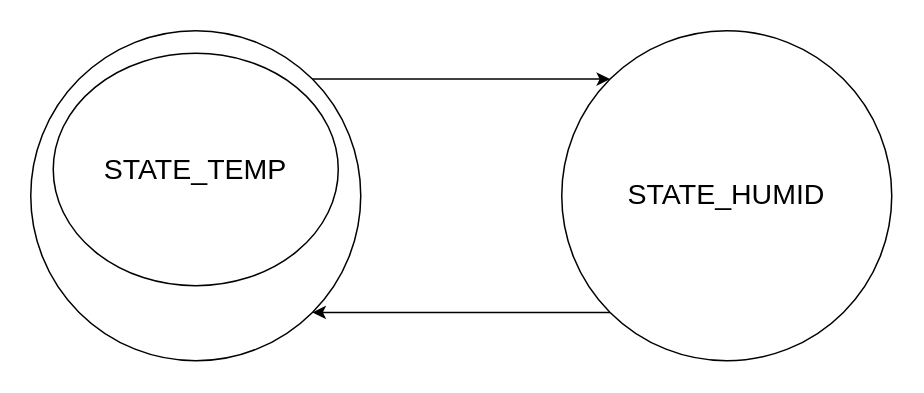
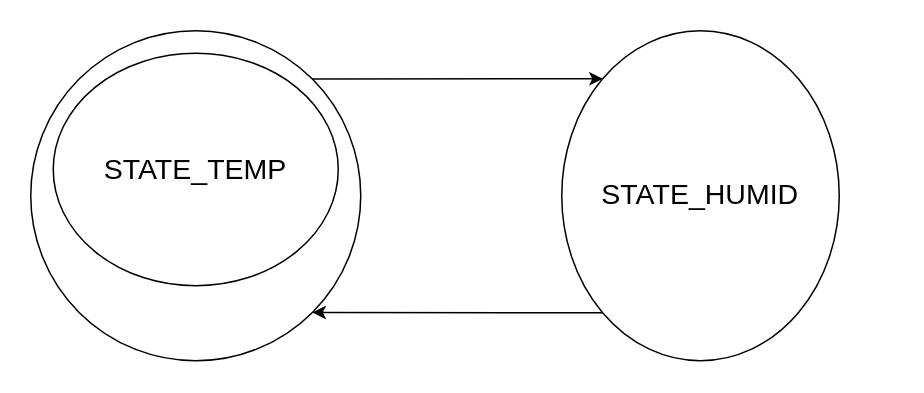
node "STATE_HUMID": size 330x330 -> 278x330
